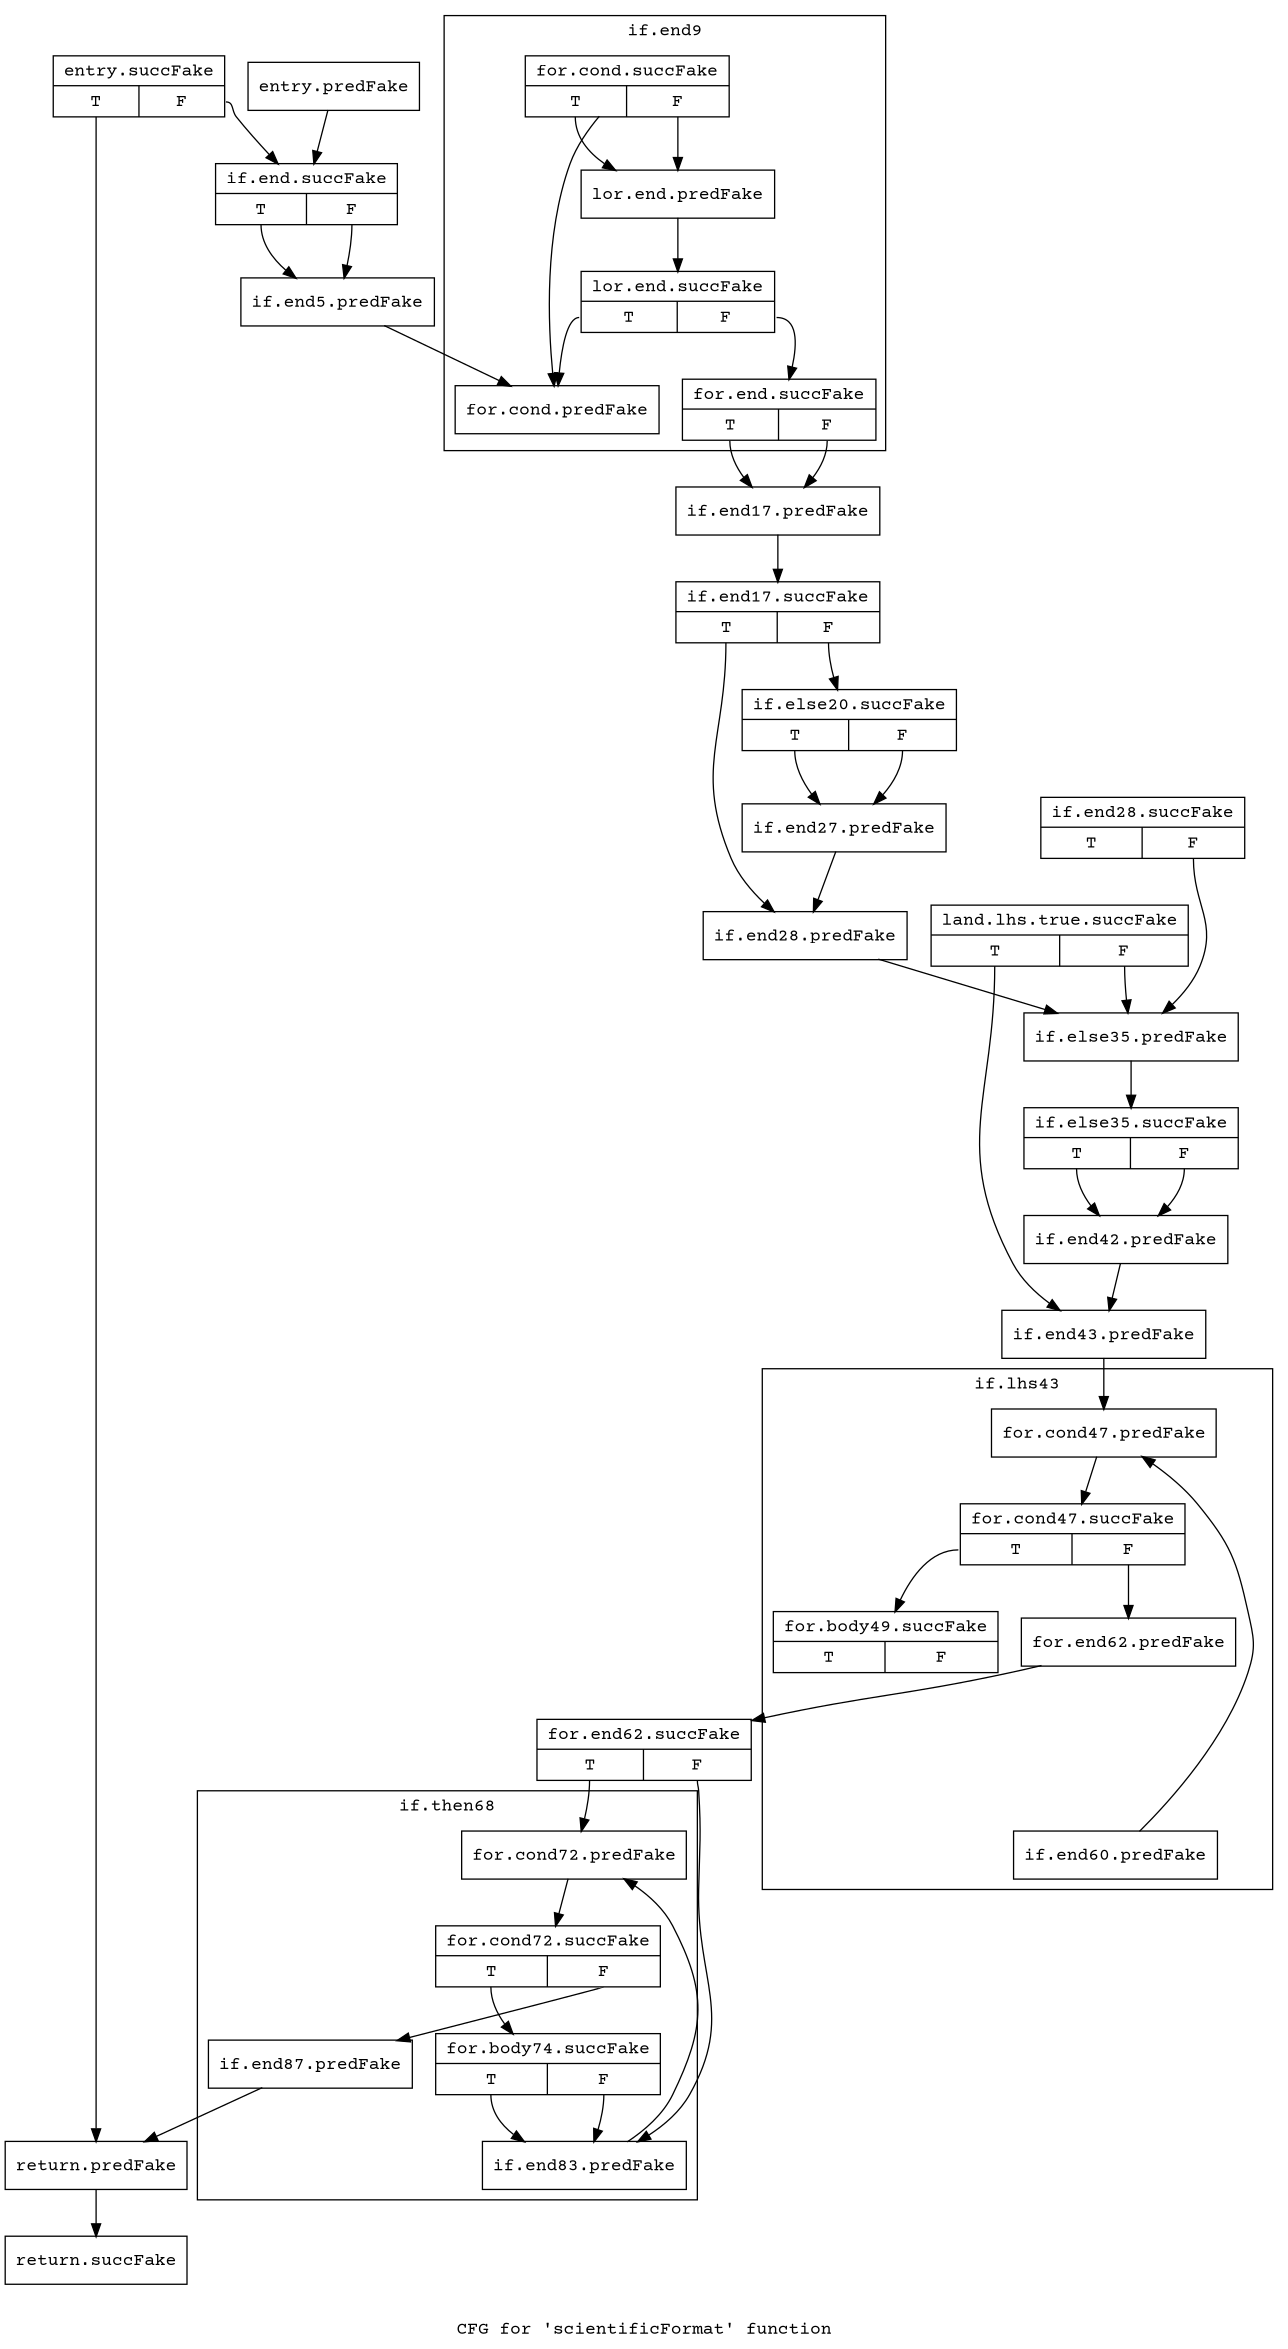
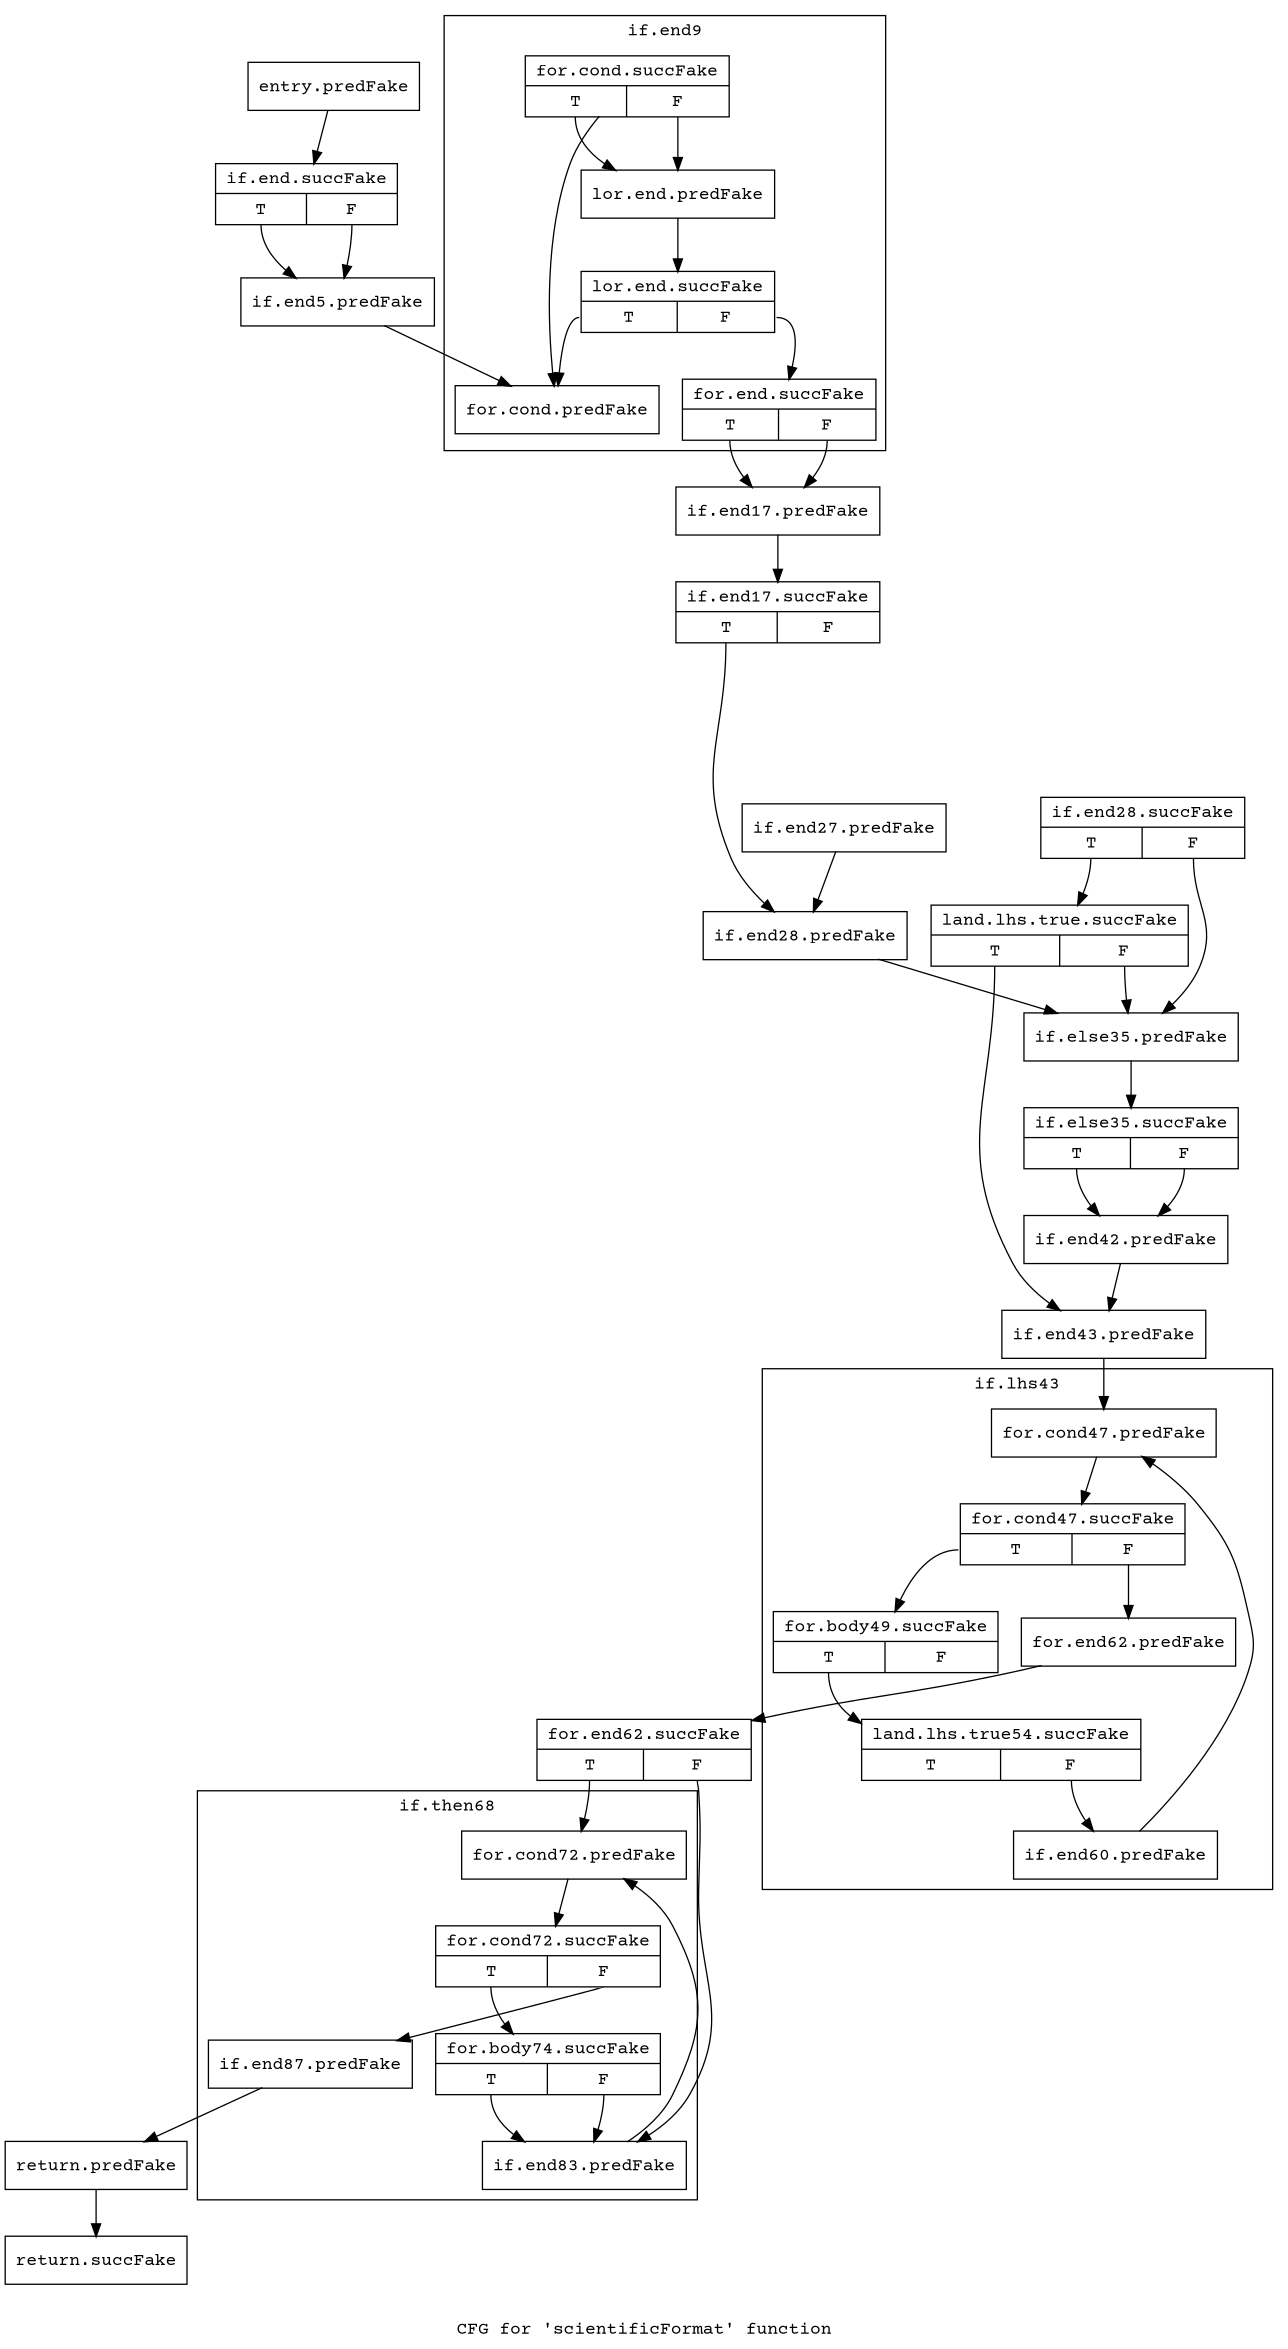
node "entry.succFake": removed
node "if.else20.succFake": removed
edge "if.end28.succFake" -> "land.lhs.true.succFake": added
node "land.lhs.true54.succFake": added
